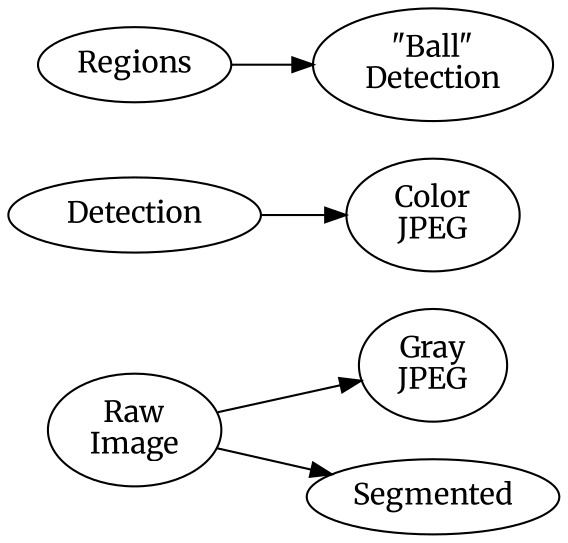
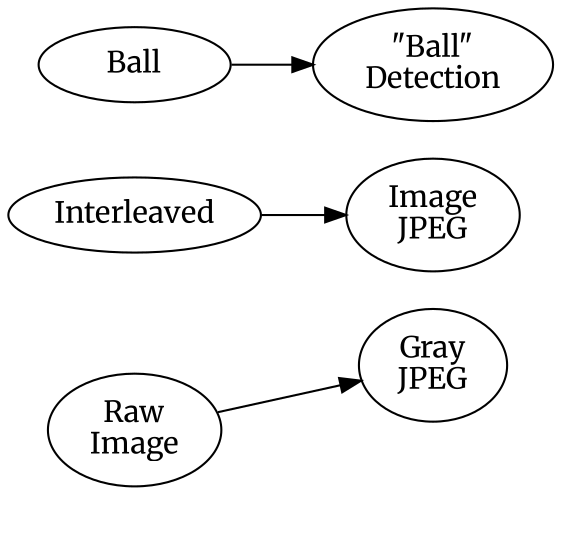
node "Regions": label "Regions" -> "Ball"
node "Detection": label "Detection" -> "Interleaved"
node "Color JPEG": label "Color JPEG" -> "Image JPEG"
node "Segmented": removed
